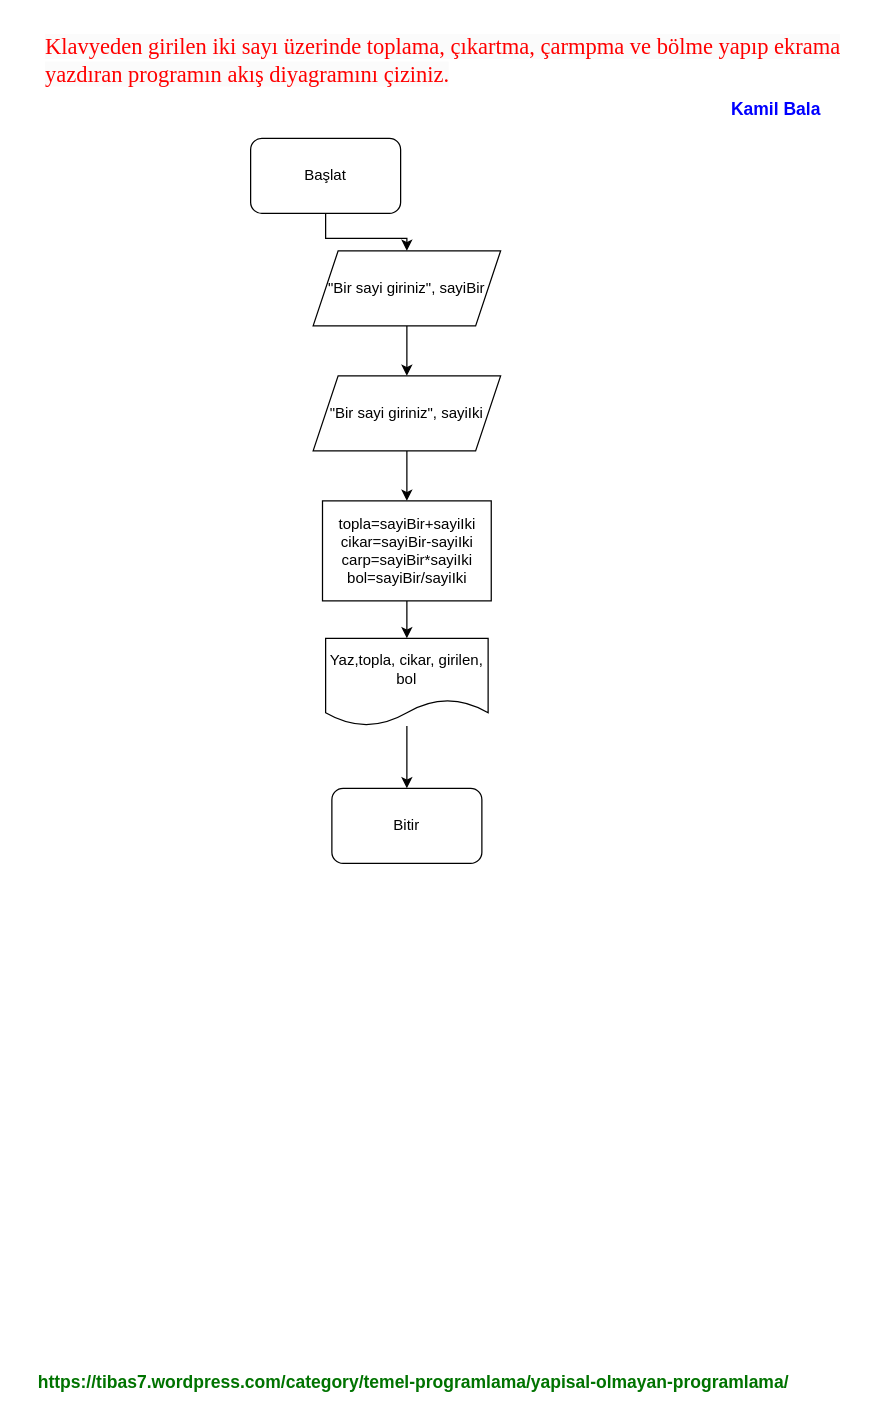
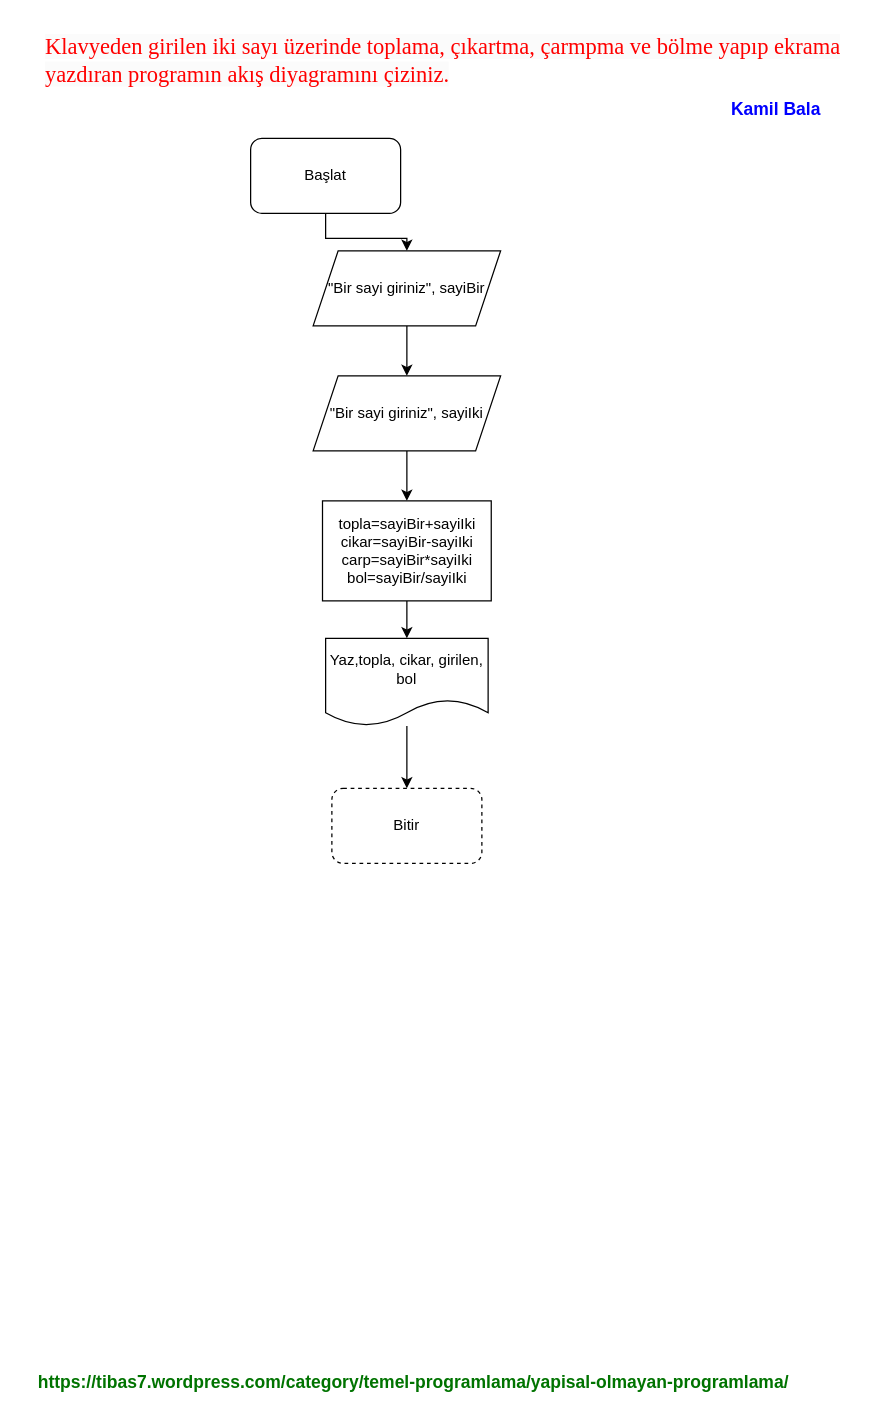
node "Bitir": style solid -> dashed
